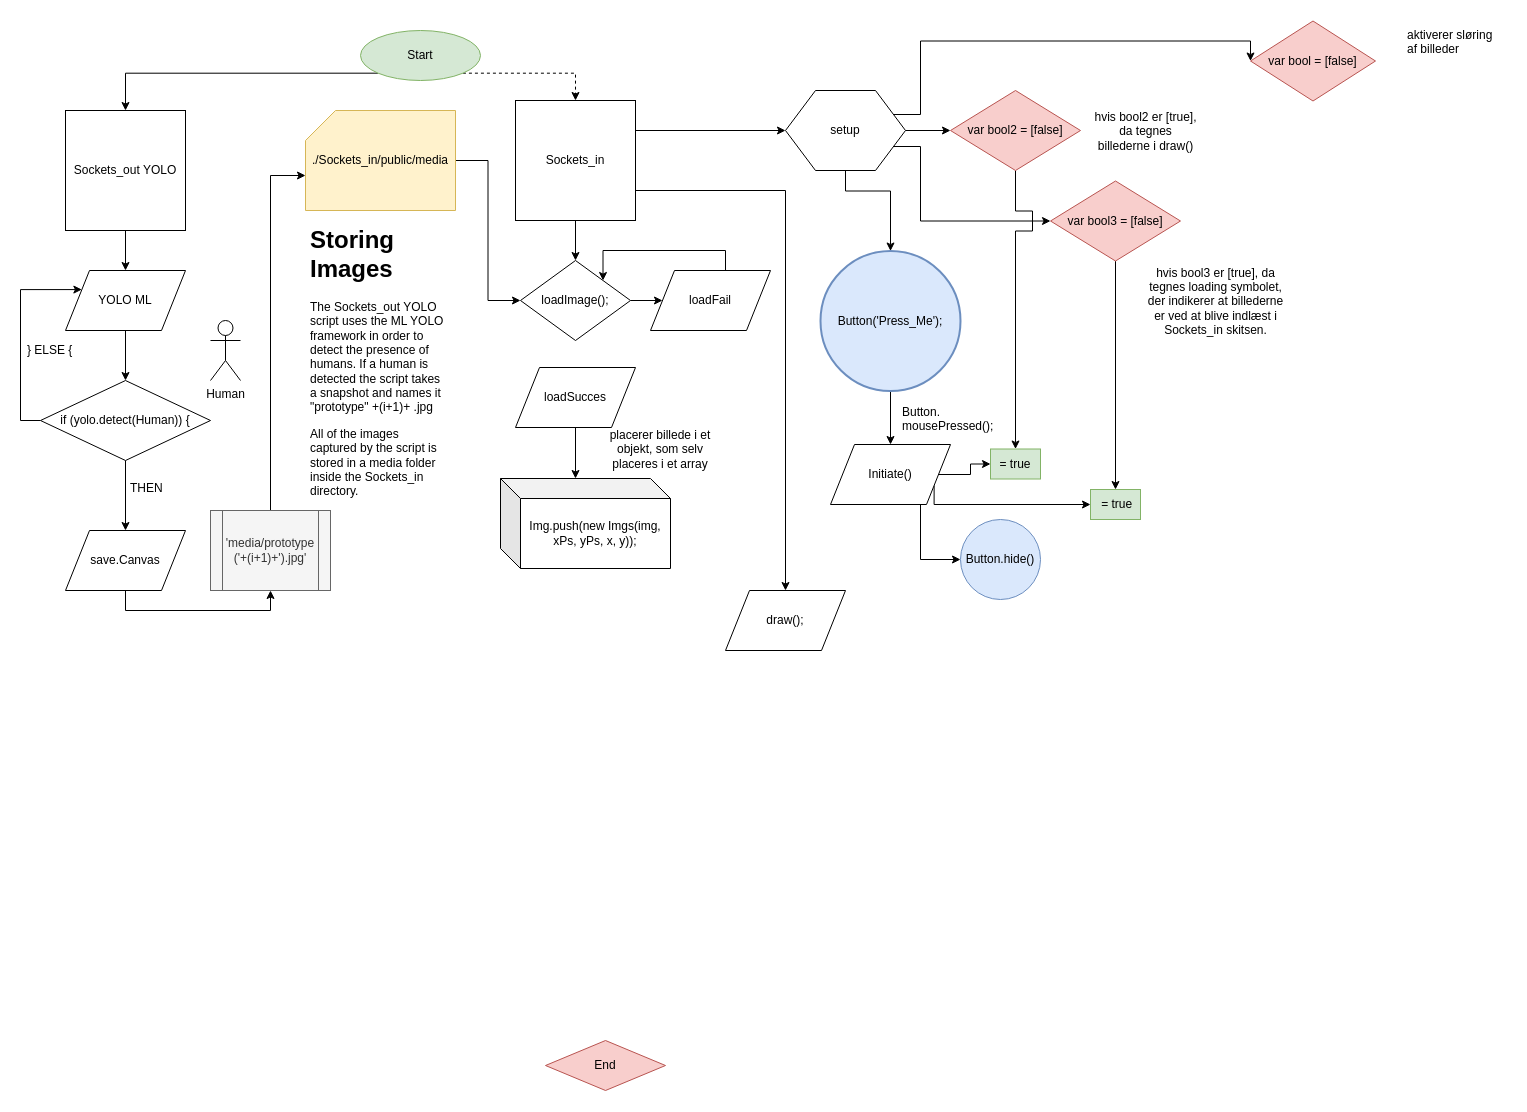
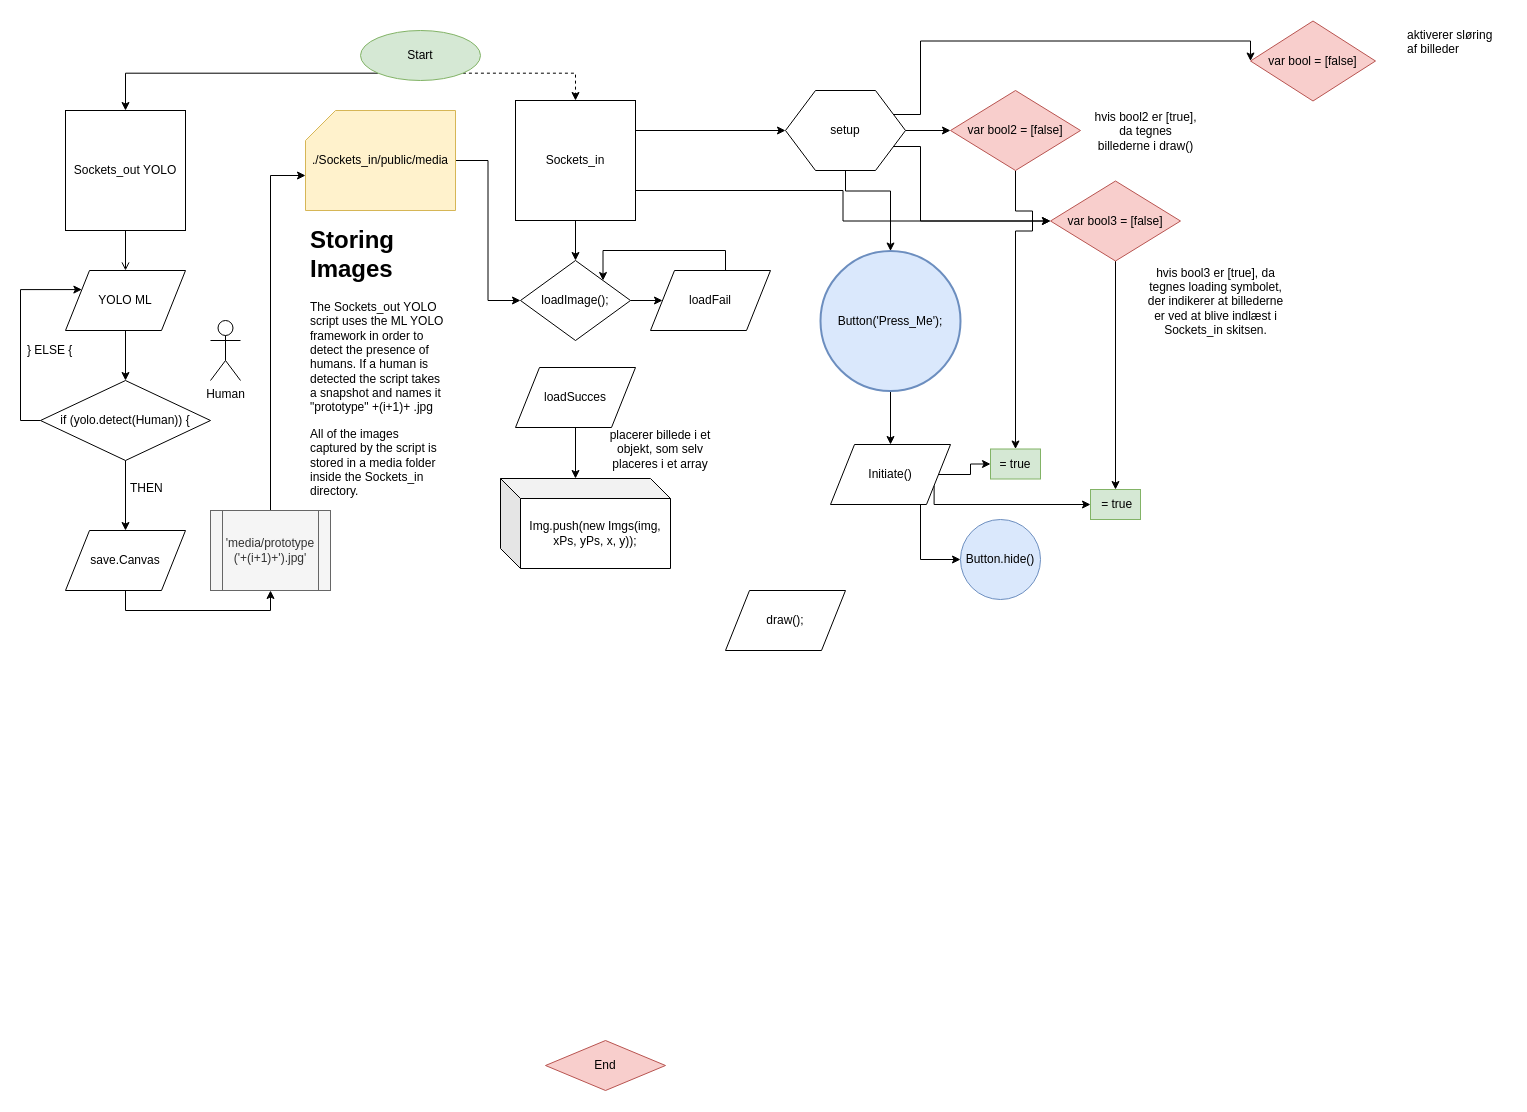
edge "Sockets_out YOLO" -> "YOLO ML": arrowhead classic -> open
edge "Sockets_in" -> "draw();": now "Sockets_in" -> "var bool3 = [false]"
node "Button. mousePressed();": removed
